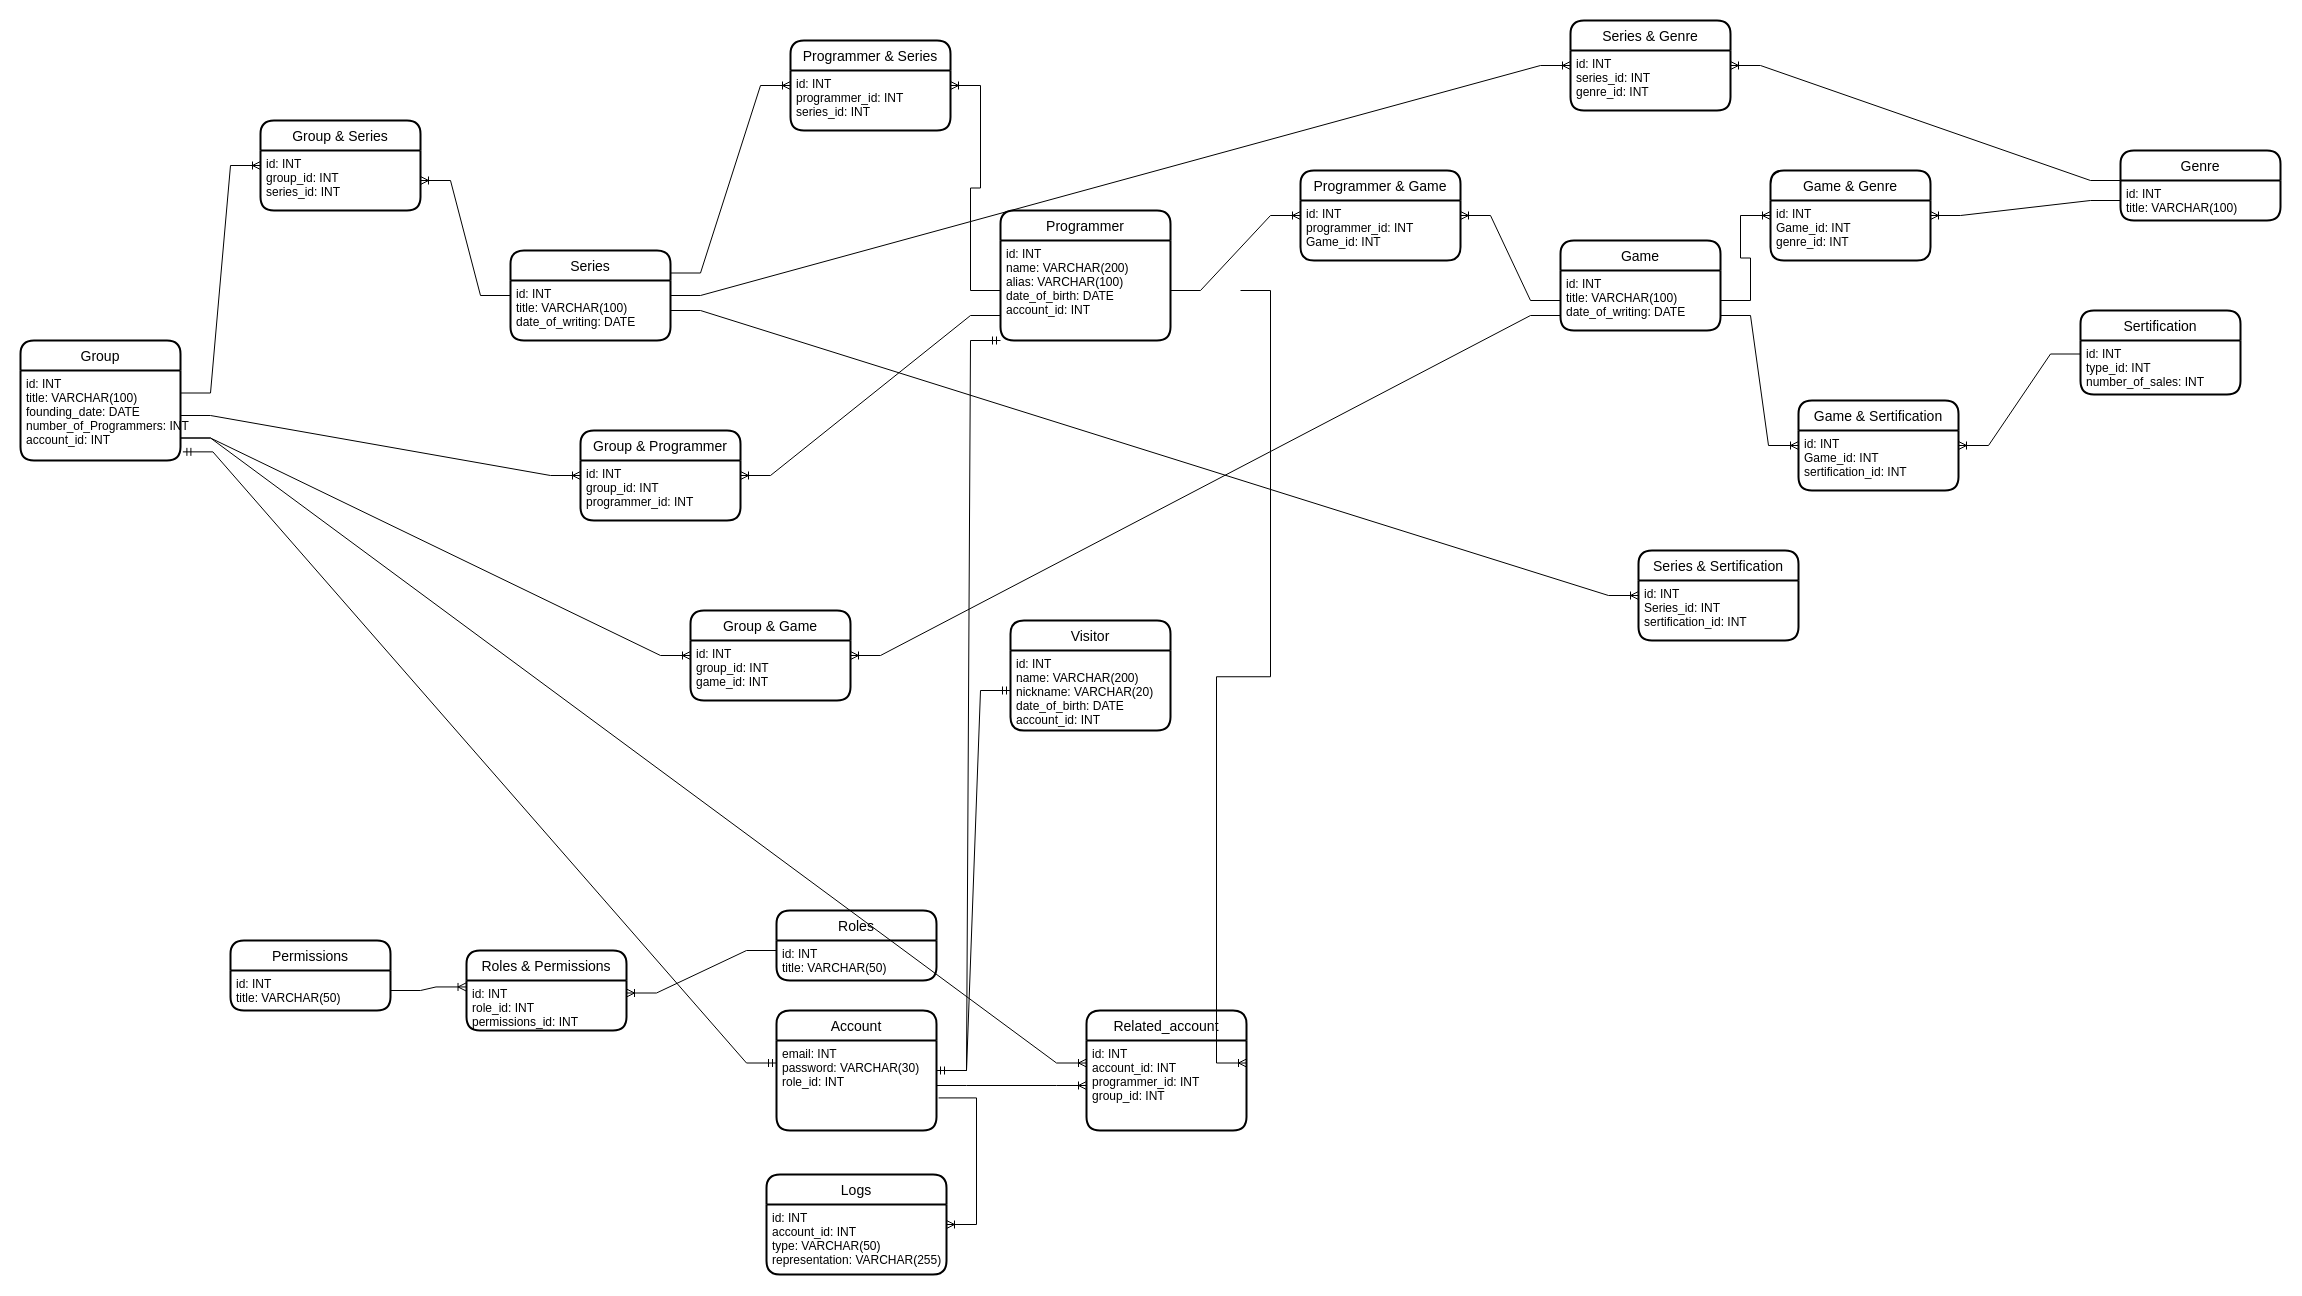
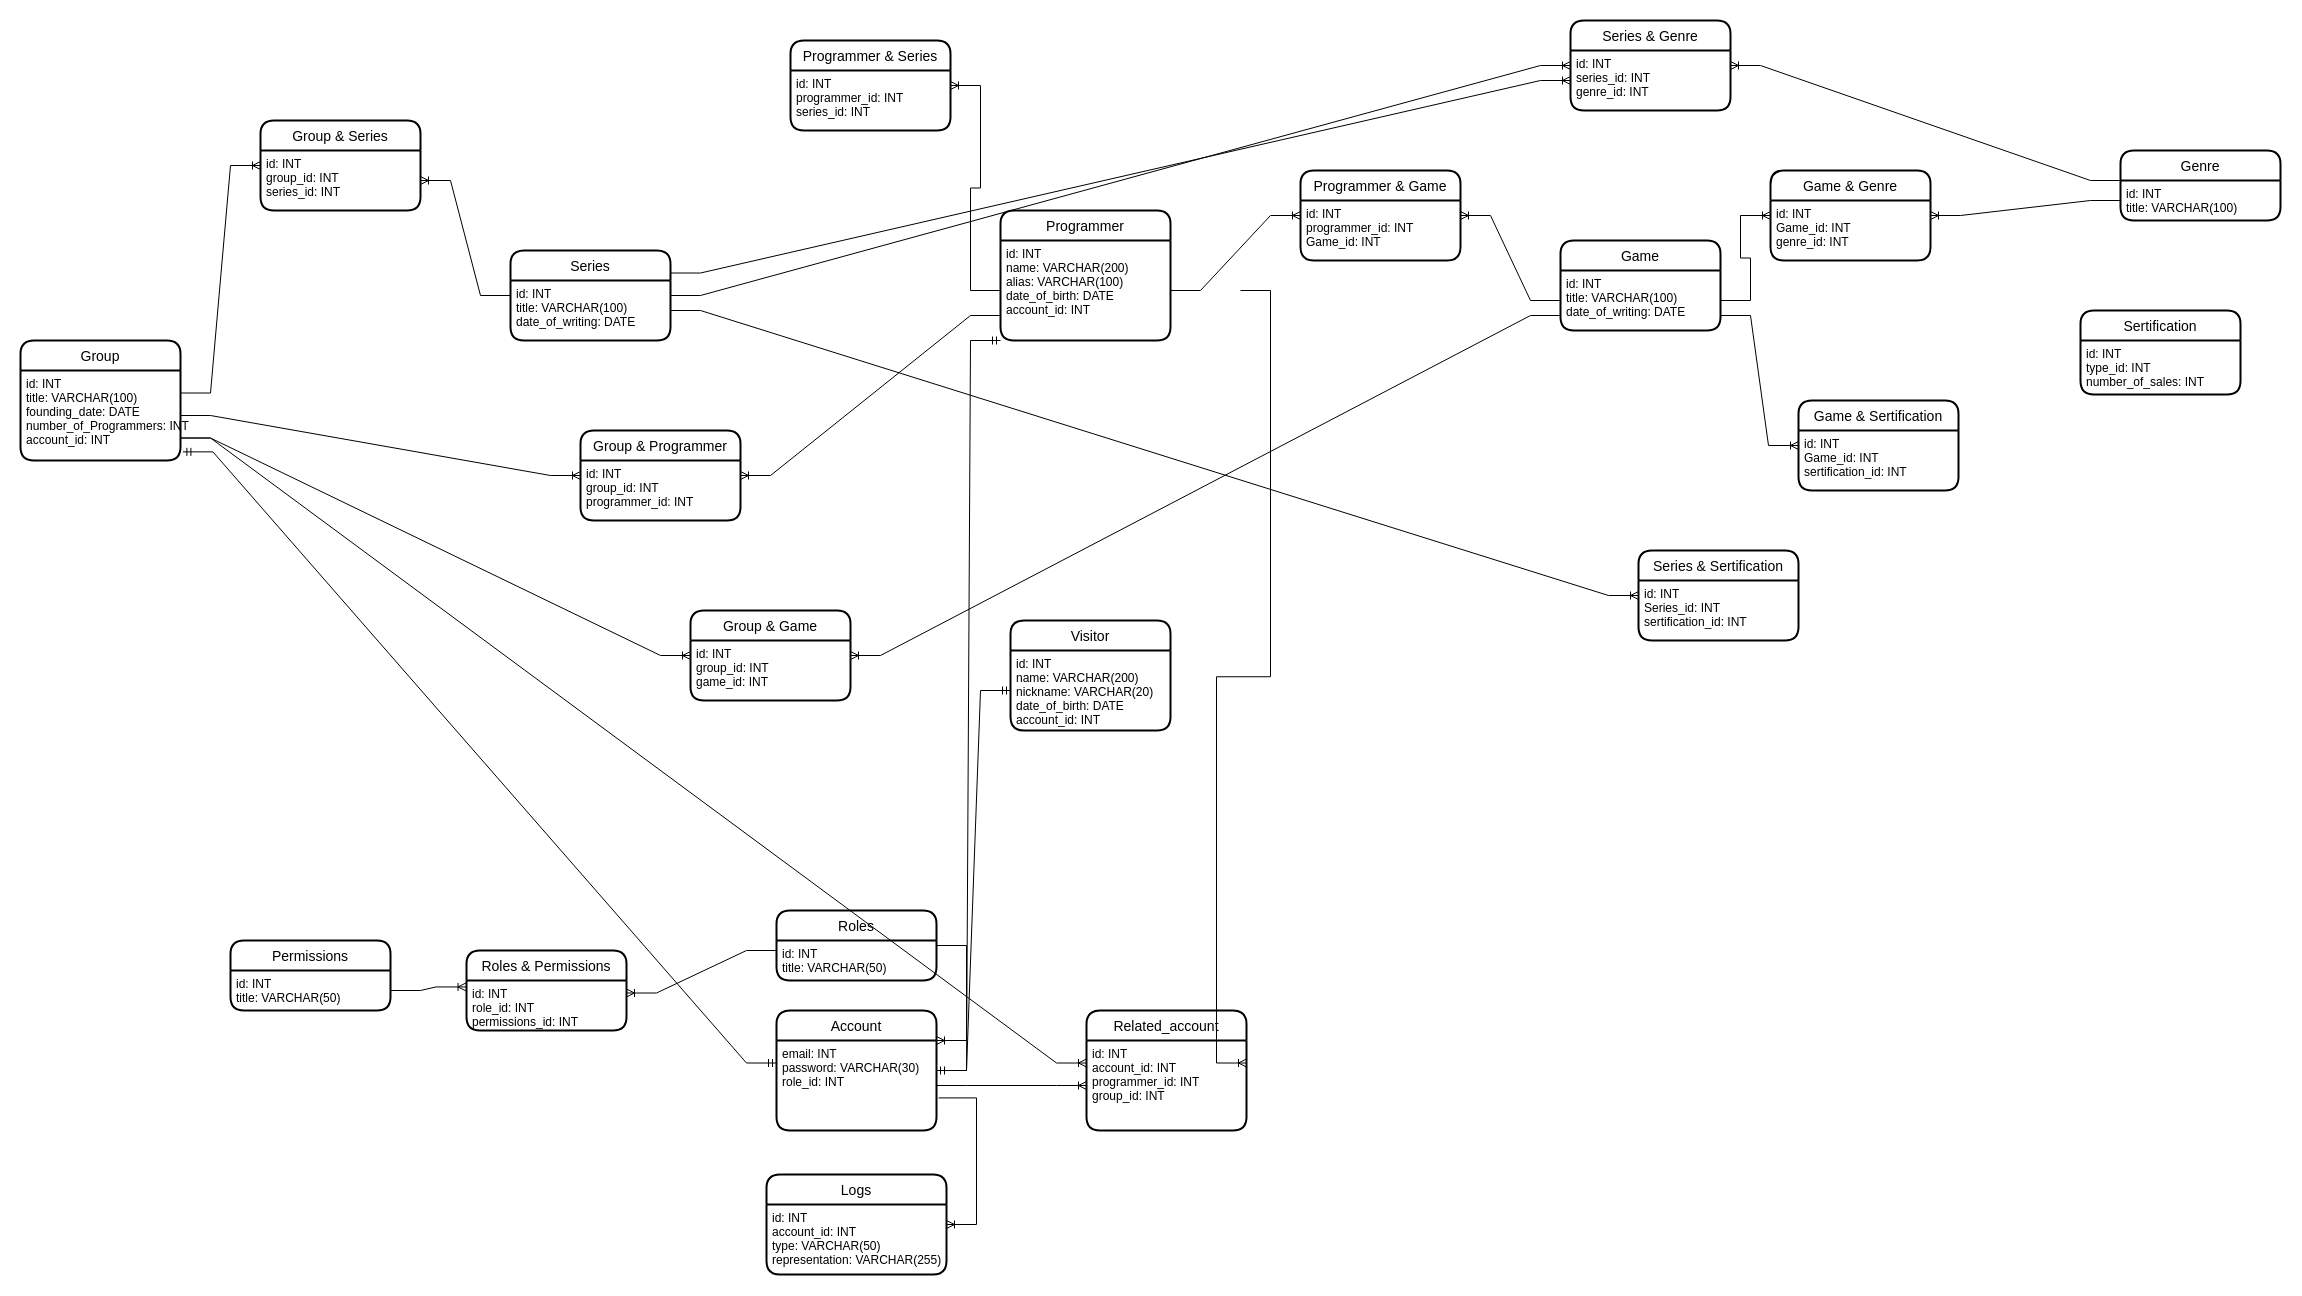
edge "Series" -> "id: INT programmer_id: INT series_id: INT": now "Series" -> "id: INT series_id: INT genre_id: INT"
edge "id: INT type_id: INT number_of_sales: INT" -> "id: INT Game_id: INT sertification_id: INT": removed
edge "Roles" -> "email: INT password: VARCHAR(30) role_id: INT": added
